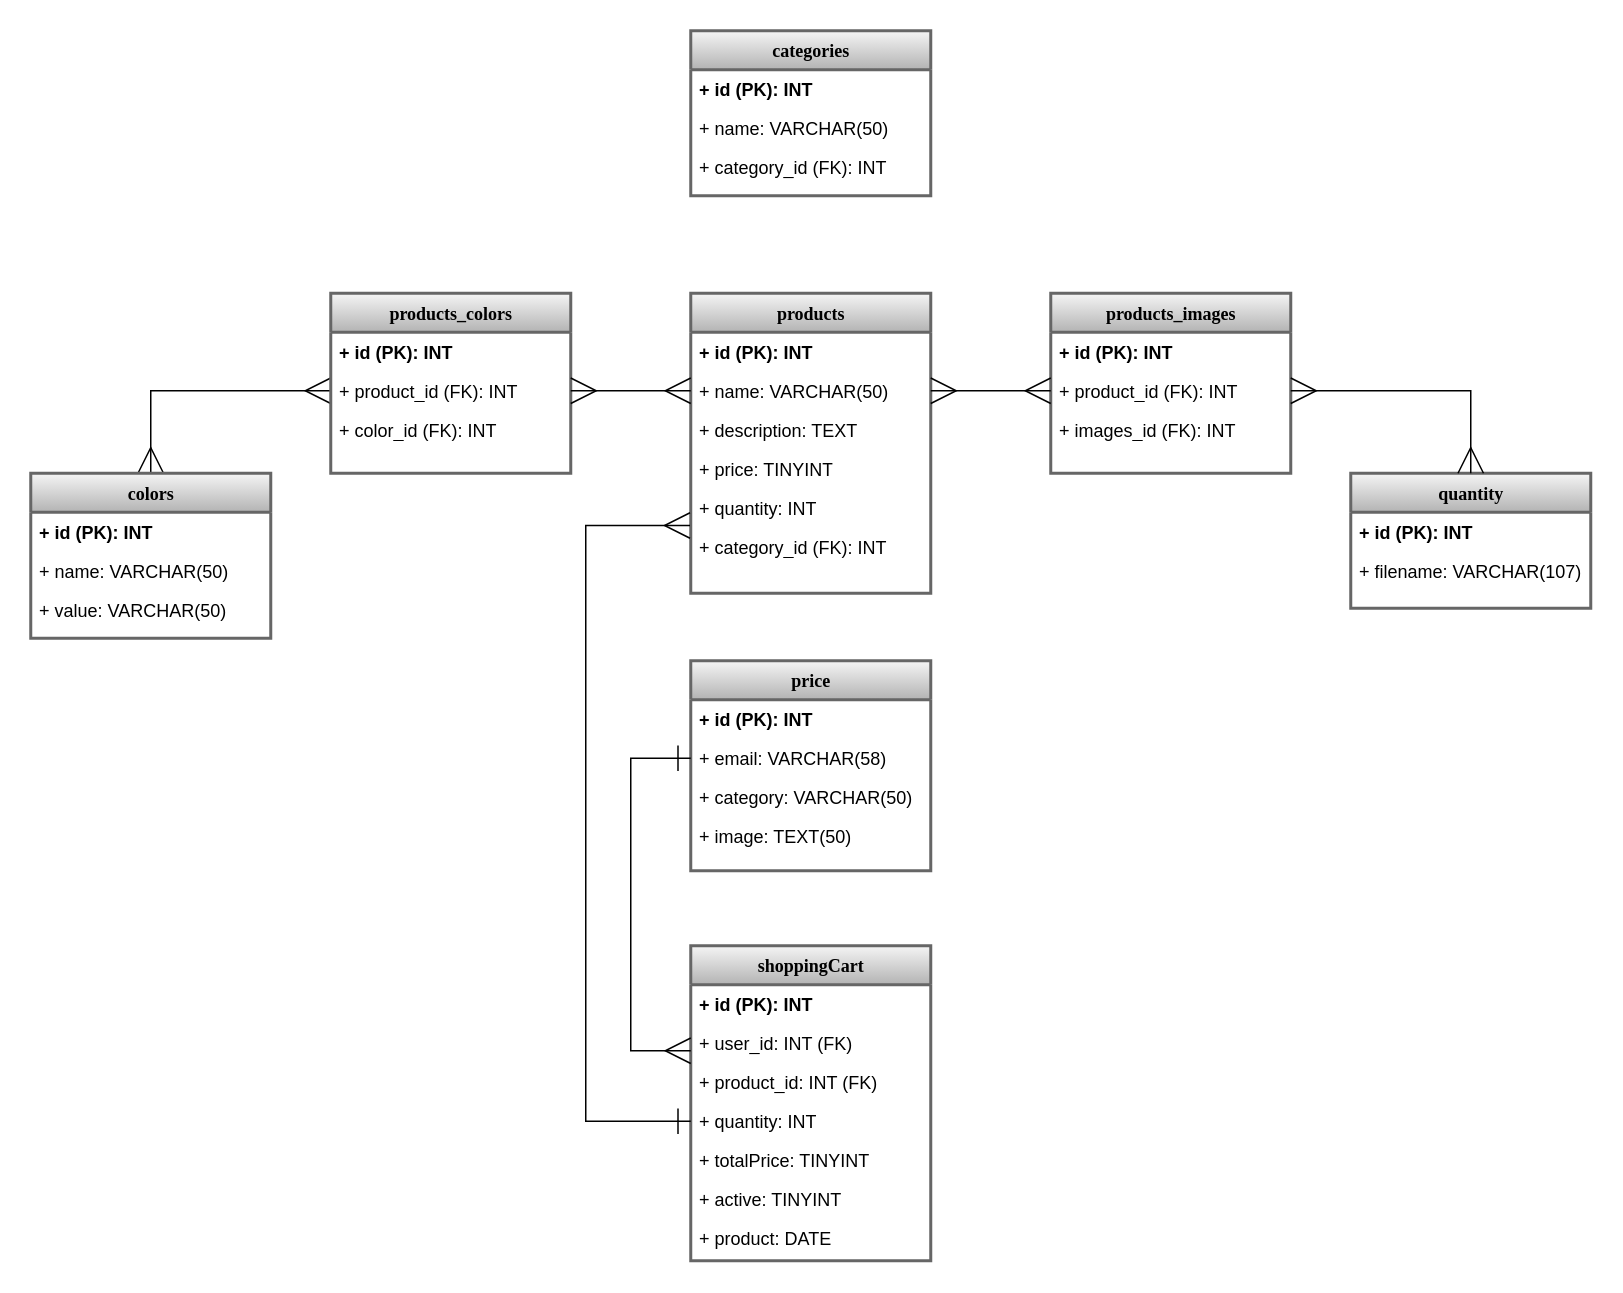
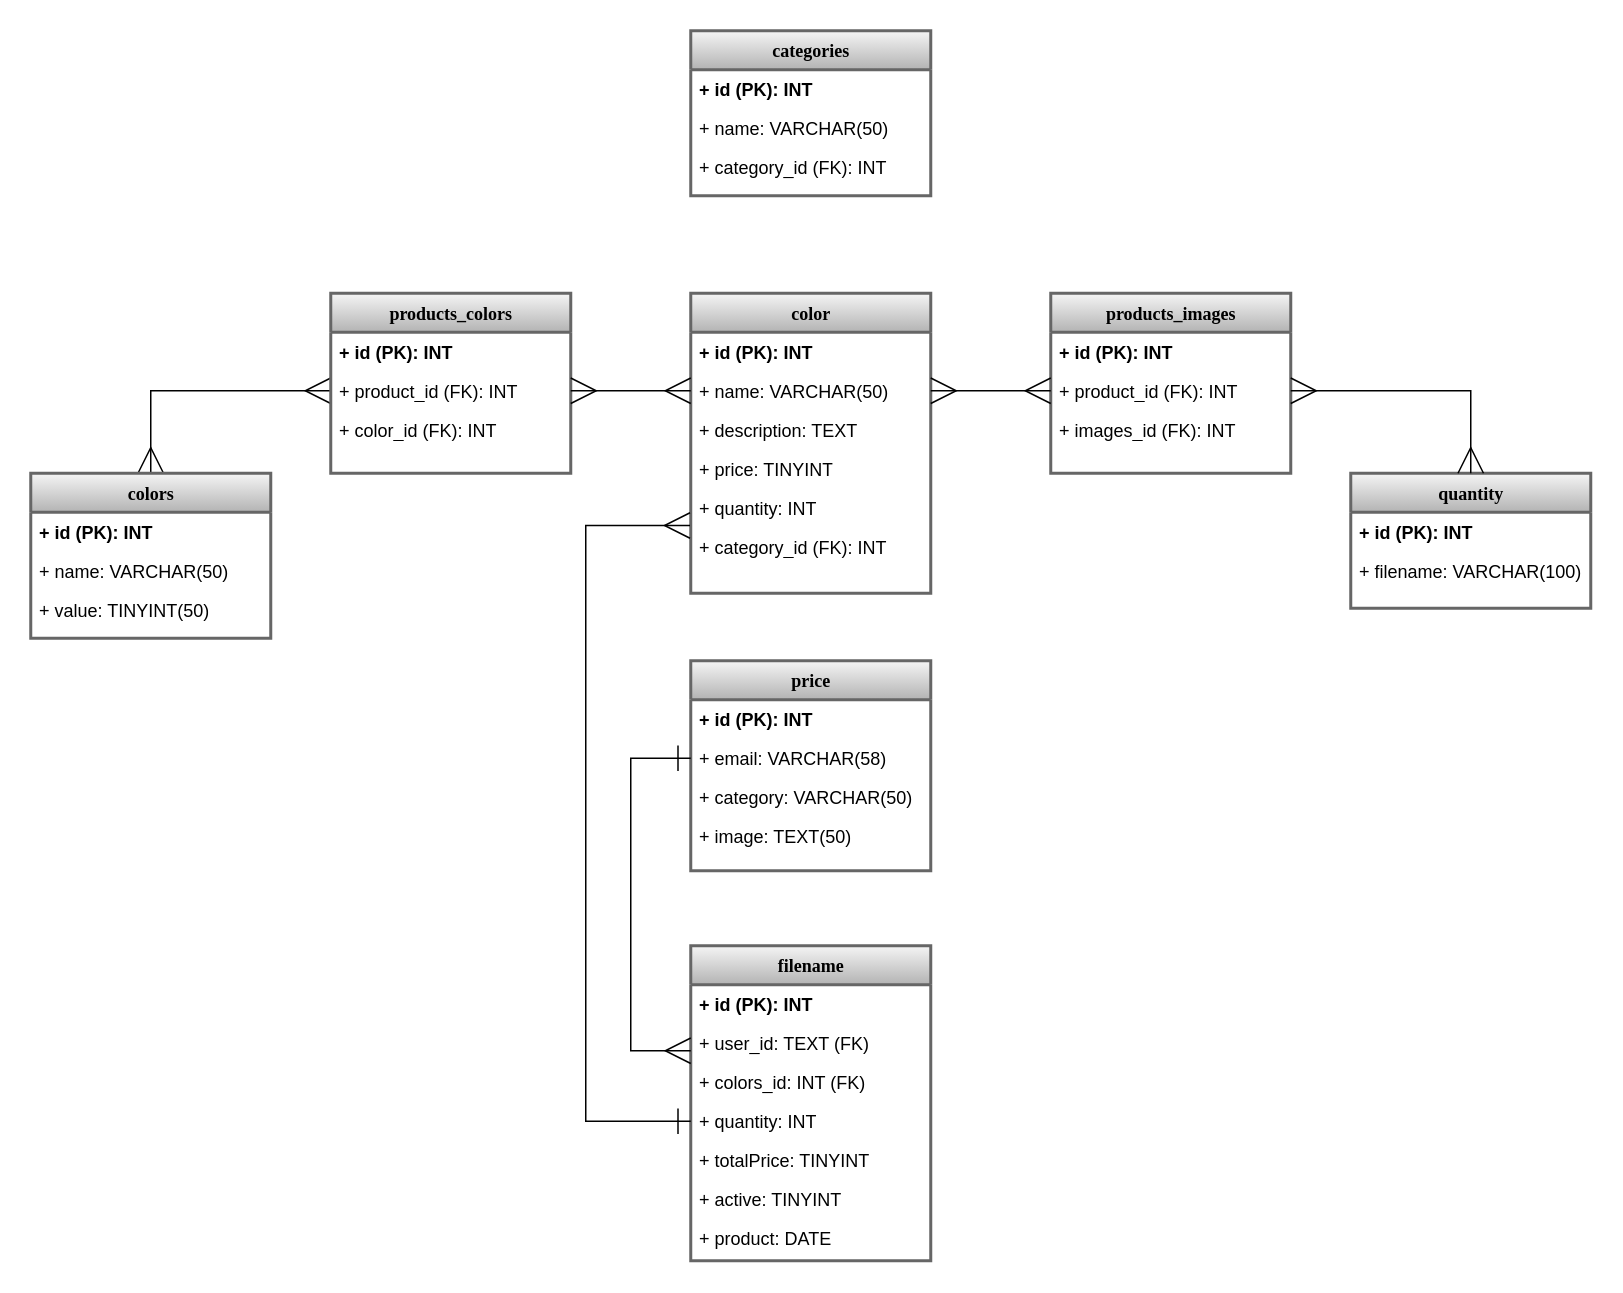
node "products": label "products" -> "color"
node "+ filename: VARCHAR(107)": label "+ filename: VARCHAR(107)" -> "+ filename: VARCHAR(100)"
node "+ value: VARCHAR(50)": label "+ value: VARCHAR(50)" -> "+ value: TINYINT(50)"
node "shoppingCart": label "shoppingCart" -> "filename"
node "+ user_id: INT (FK)": label "+ user_id: INT (FK)" -> "+ user_id: TEXT (FK)"
node "+ product_id: INT (FK)": label "+ product_id: INT (FK)" -> "+ colors_id: INT (FK)"
